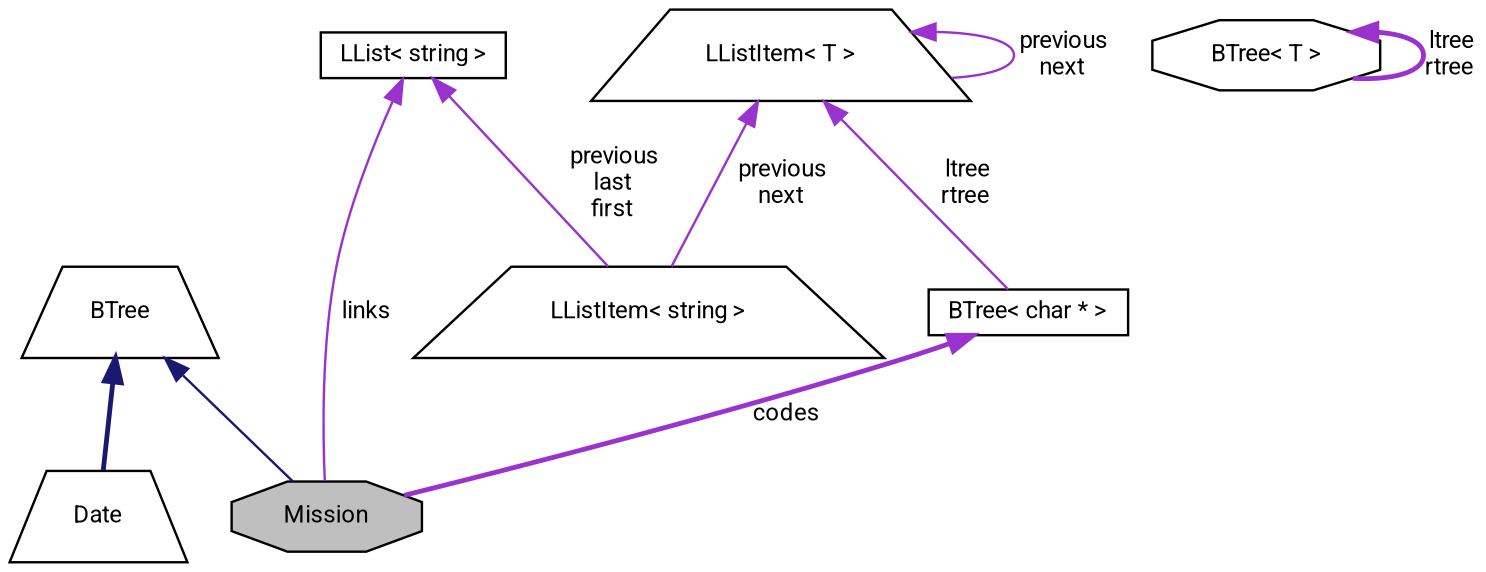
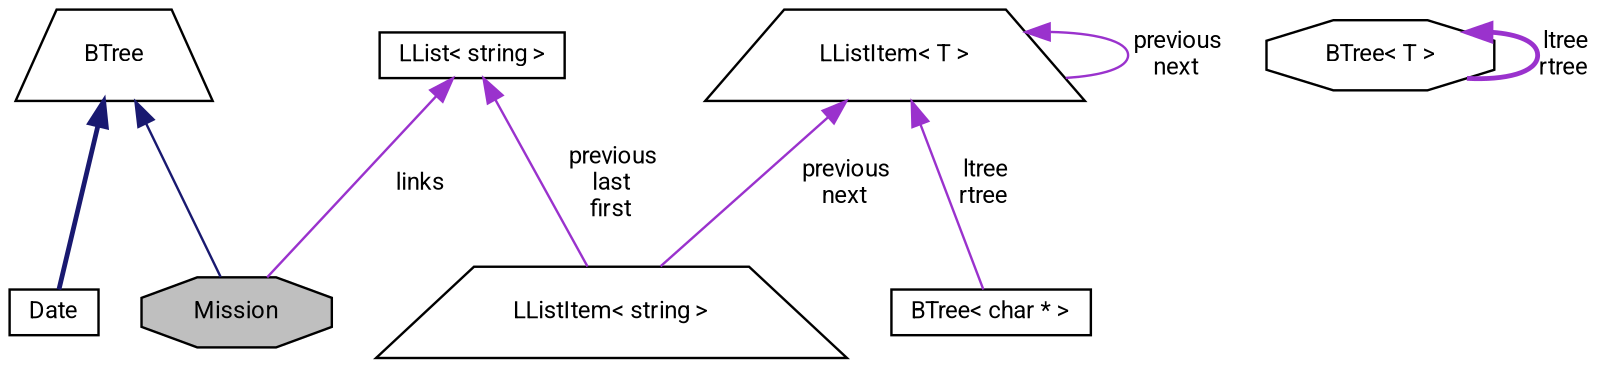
edge "Mission" -> "BTree< char * >": removed, label "codes"
node "Date": shape trapezium -> box
